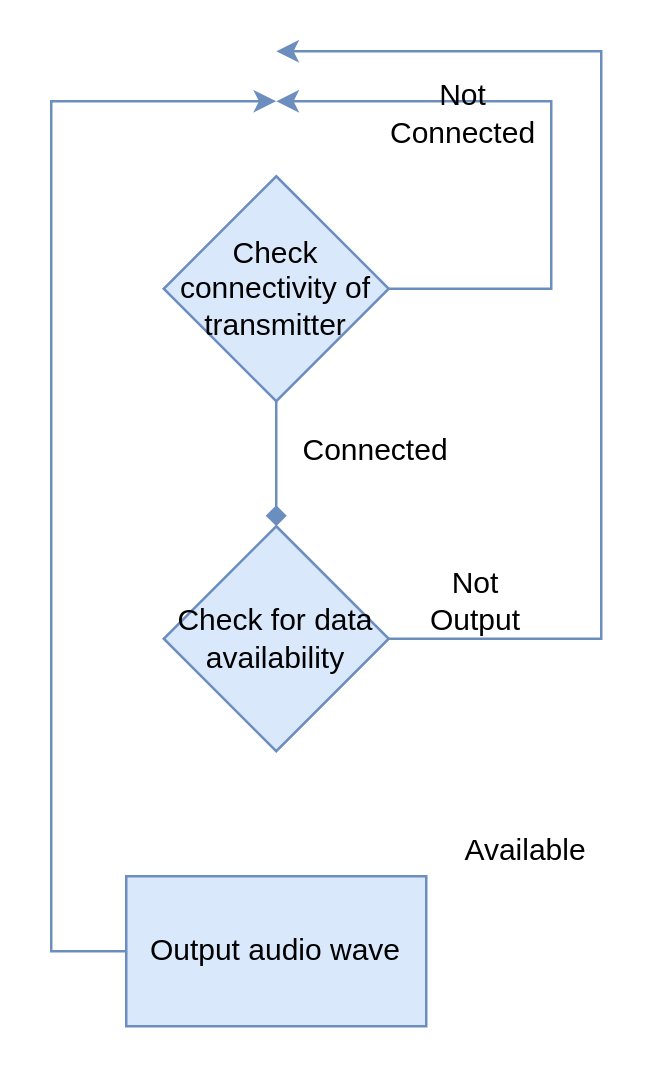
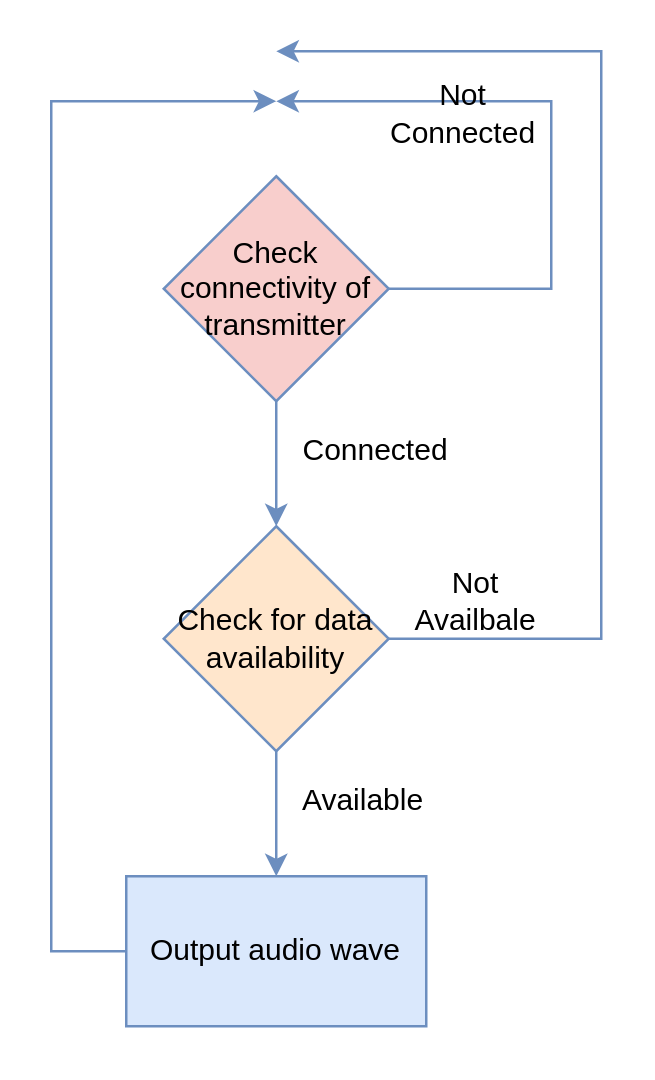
node "Check connectivity of transmitter": fillcolor #dae8fc -> #f8cecc
edge "Check connectivity of transmitter" -> "Check for data availability": arrowhead diamond -> classic
node "Not Output": label "Not Output" -> "Not Availbale"
node "Check for data availability": fillcolor #dae8fc -> #ffe6cc
edge "Check for data availability" -> "Output audio wave": added
node "Available": moved (526, 851) -> (364, 801)
